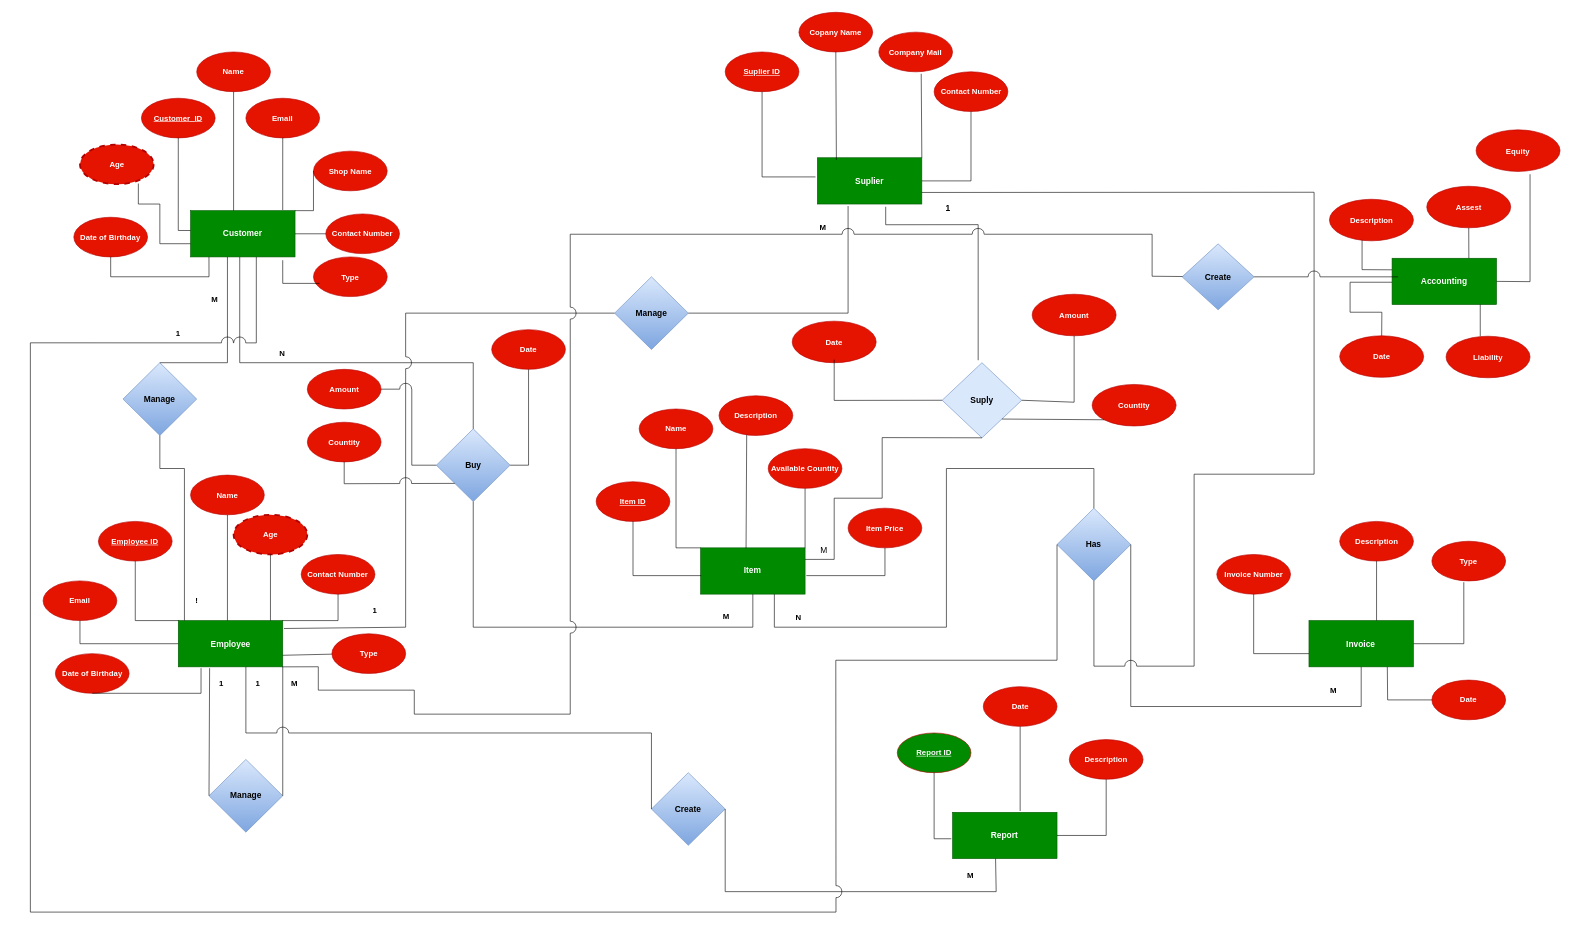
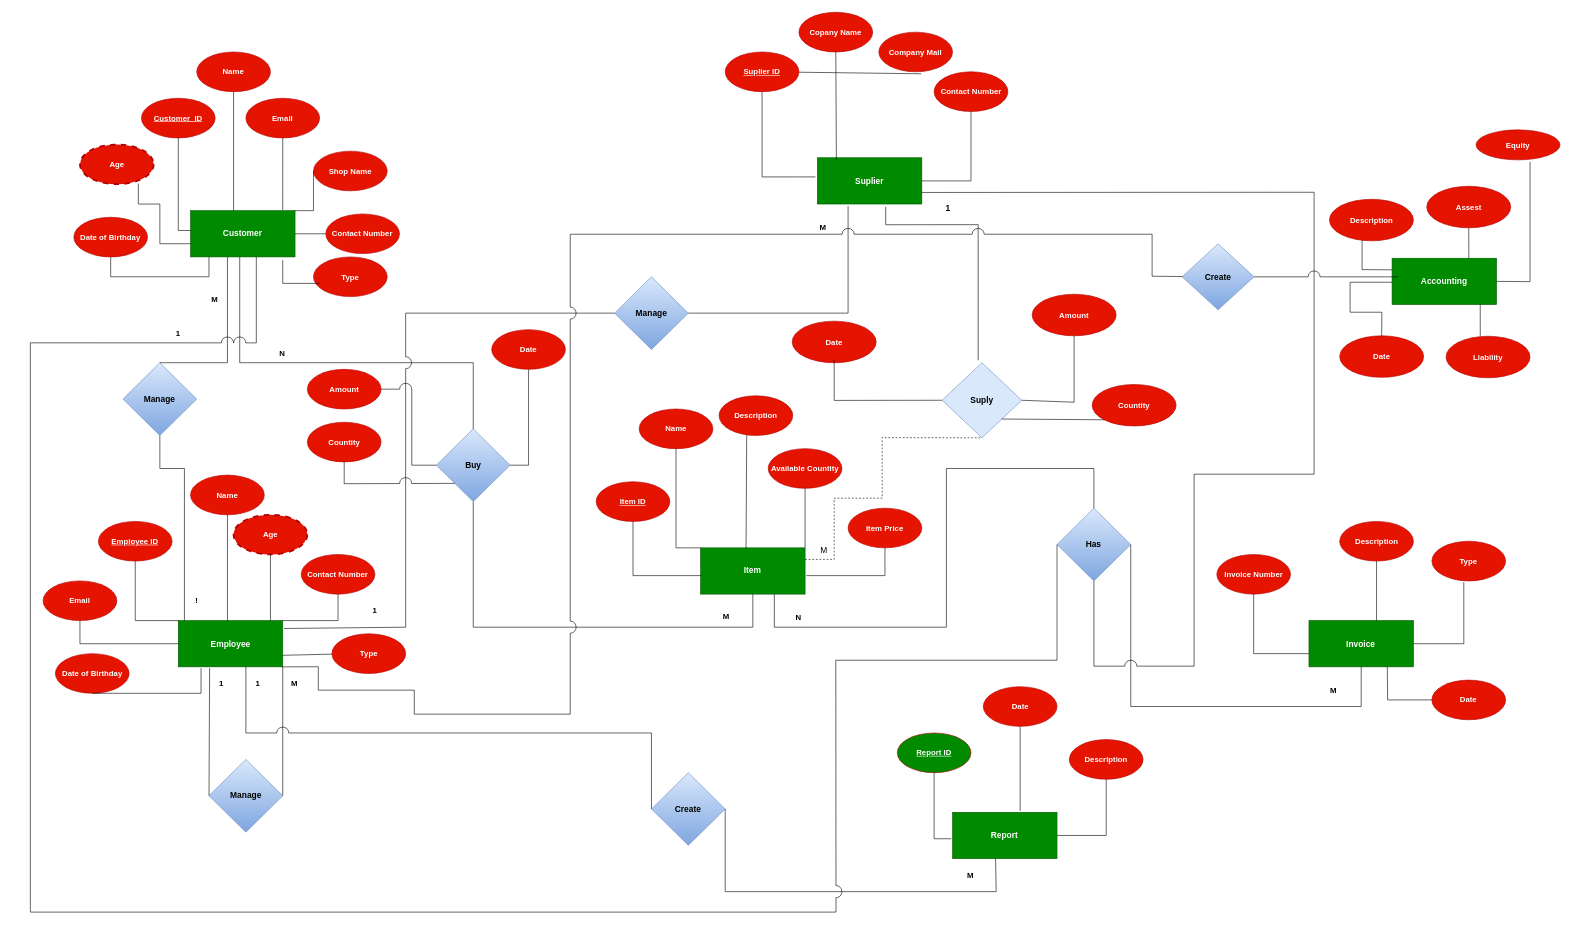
edge "Company Mail" -- "Suplier": now "Company Mail" -- "Suplier ID"
node "Equity": size 84x42 -> 84x30
edge "Suply" -- "Item": style solid -> dashed
